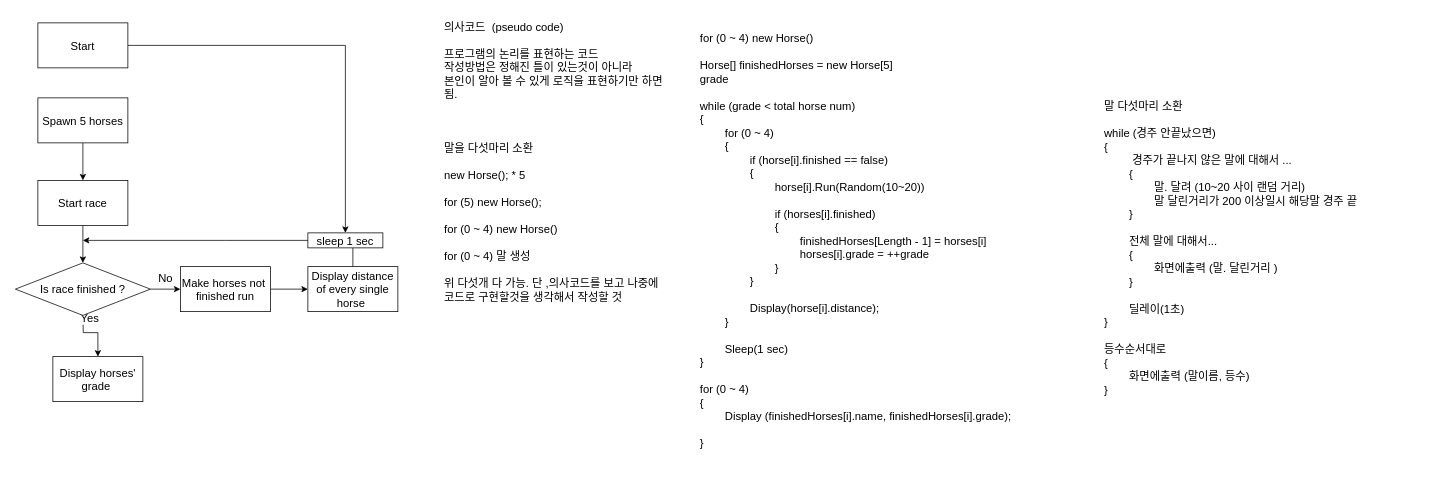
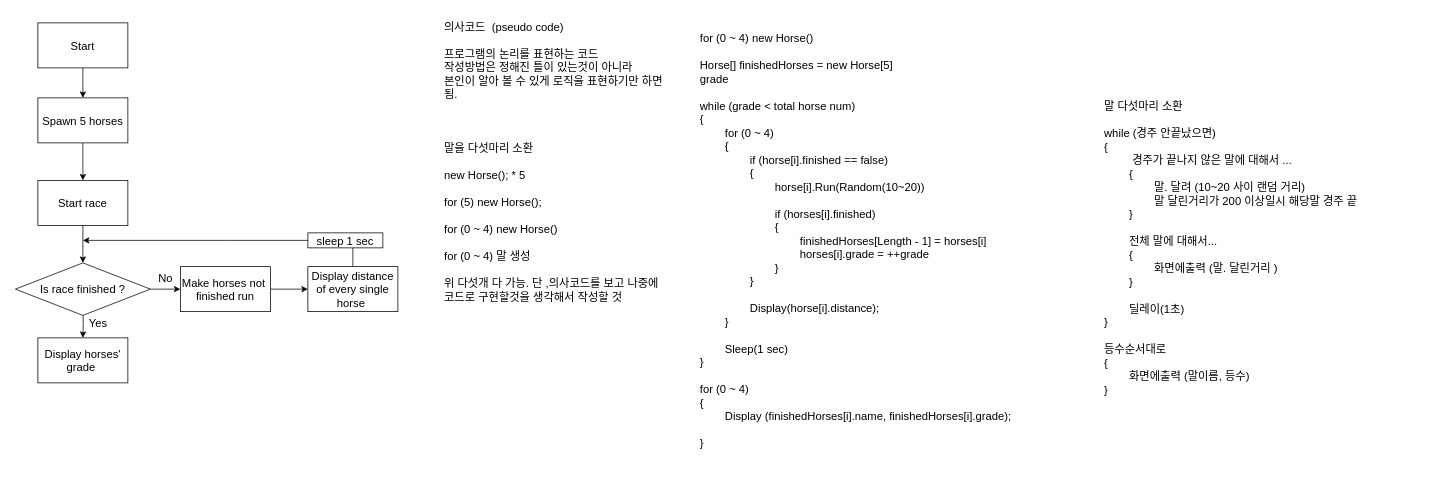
edge "Start" -> "sleep 1 sec": now "Start" -> "Spawn 5 horses"
node "Display horses' grade": moved (98, 379) -> (83, 360)
